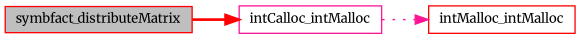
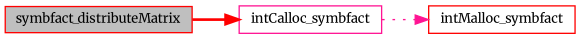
node "intCalloc_intMalloc": label "intCalloc_intMalloc" -> "intCalloc_symbfact"
node "intMalloc_intMalloc": label "intMalloc_intMalloc" -> "intMalloc_symbfact"
